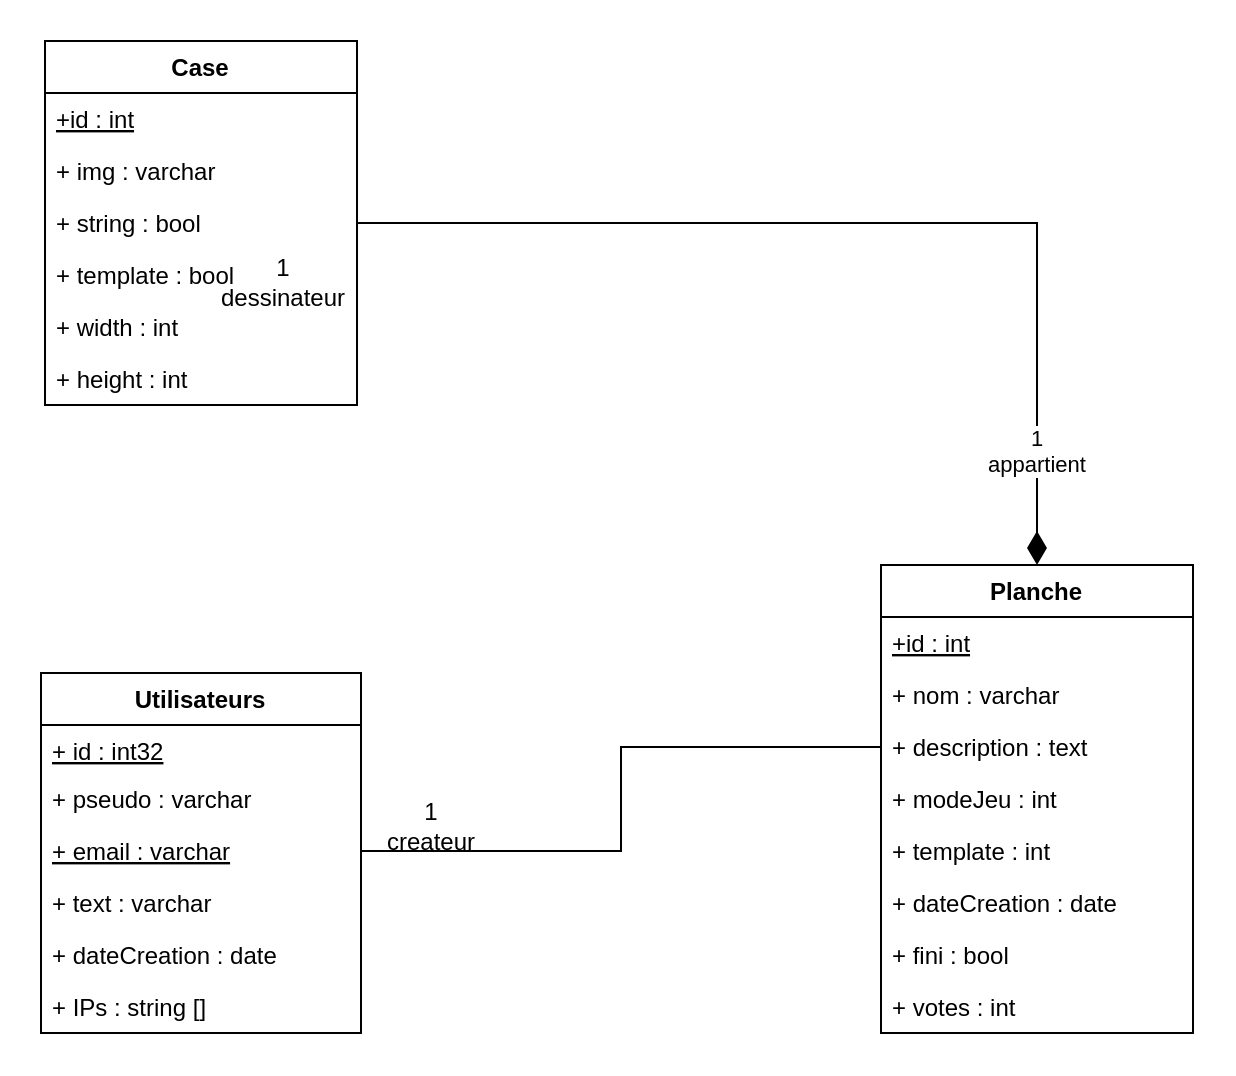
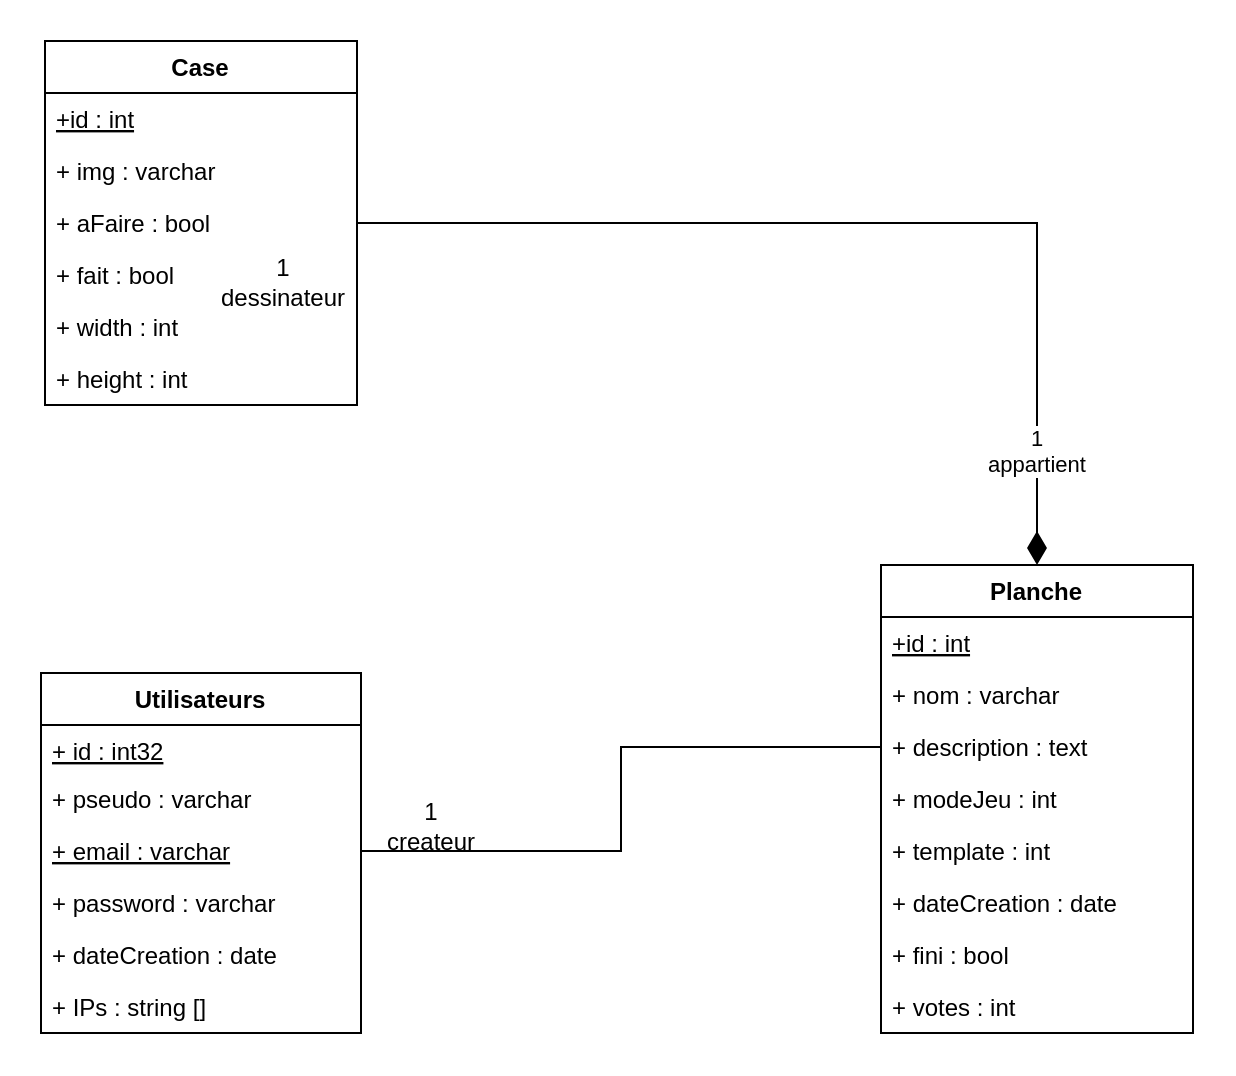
node "+ string : bool": label "+ string : bool" -> "+ aFaire : bool"
node "+ template : bool": label "+ template : bool" -> "+ fait : bool"
node "+ text : varchar": label "+ text : varchar" -> "+ password : varchar"
